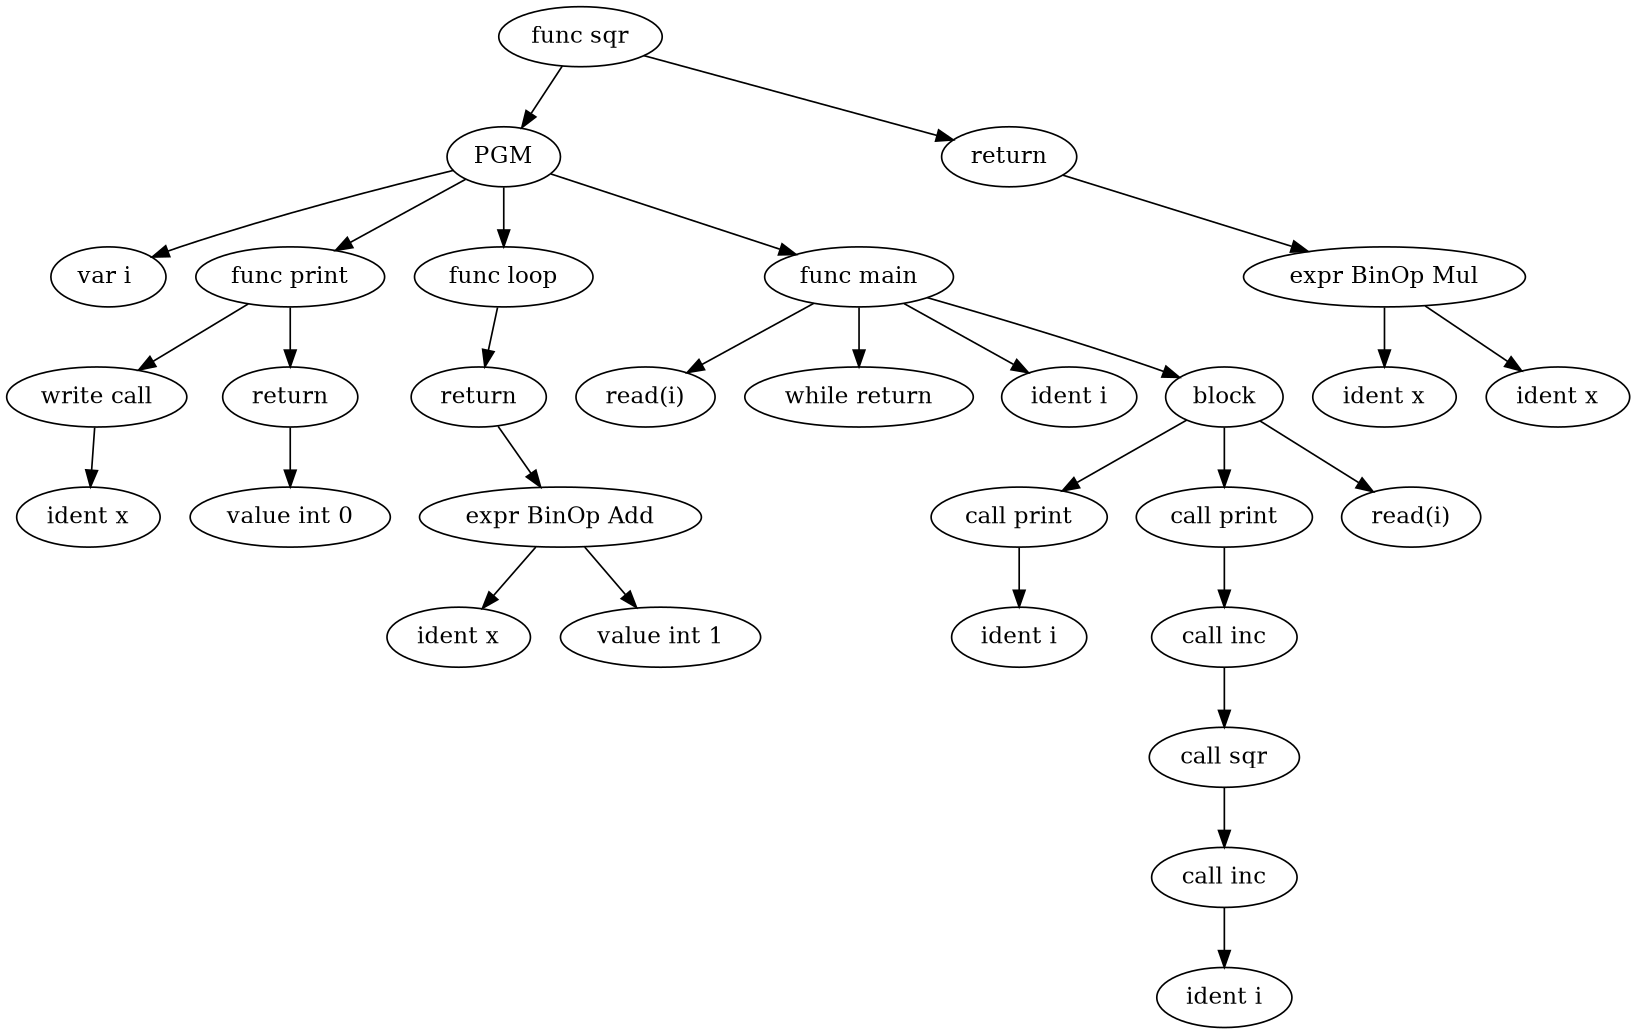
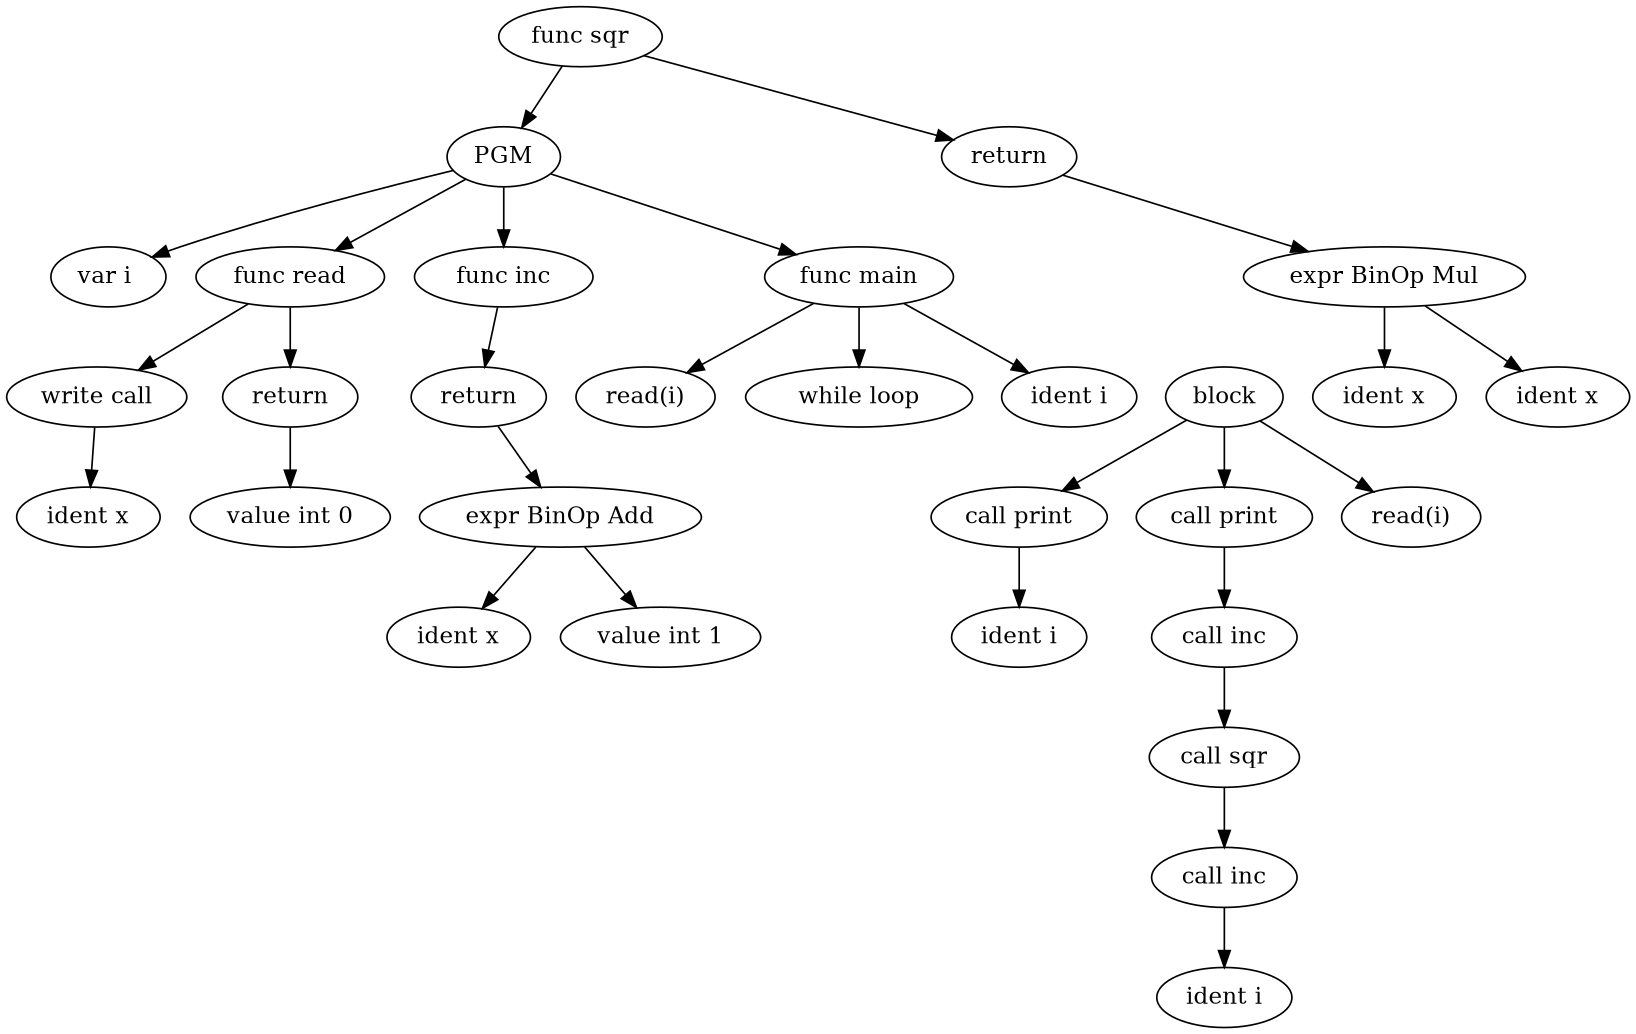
node "func print": label "func print" -> "func read"
node "func loop": label "func loop" -> "func inc"
edge "func main" -> "block": removed
node "while return": label "while return" -> "while loop"
